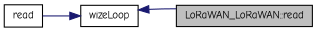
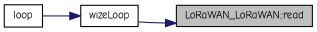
edge "LoRaWAN_LoRaWAN::read" -> "wizeLoop": reversed
node "read": label "read" -> "loop"
